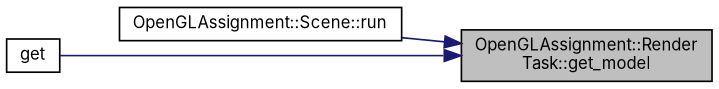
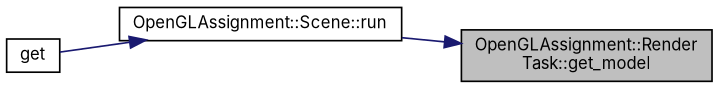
edge "get" -> "OpenGLAssignment::Render Task::get_model": now "get" -> "OpenGLAssignment::Scene::run"
